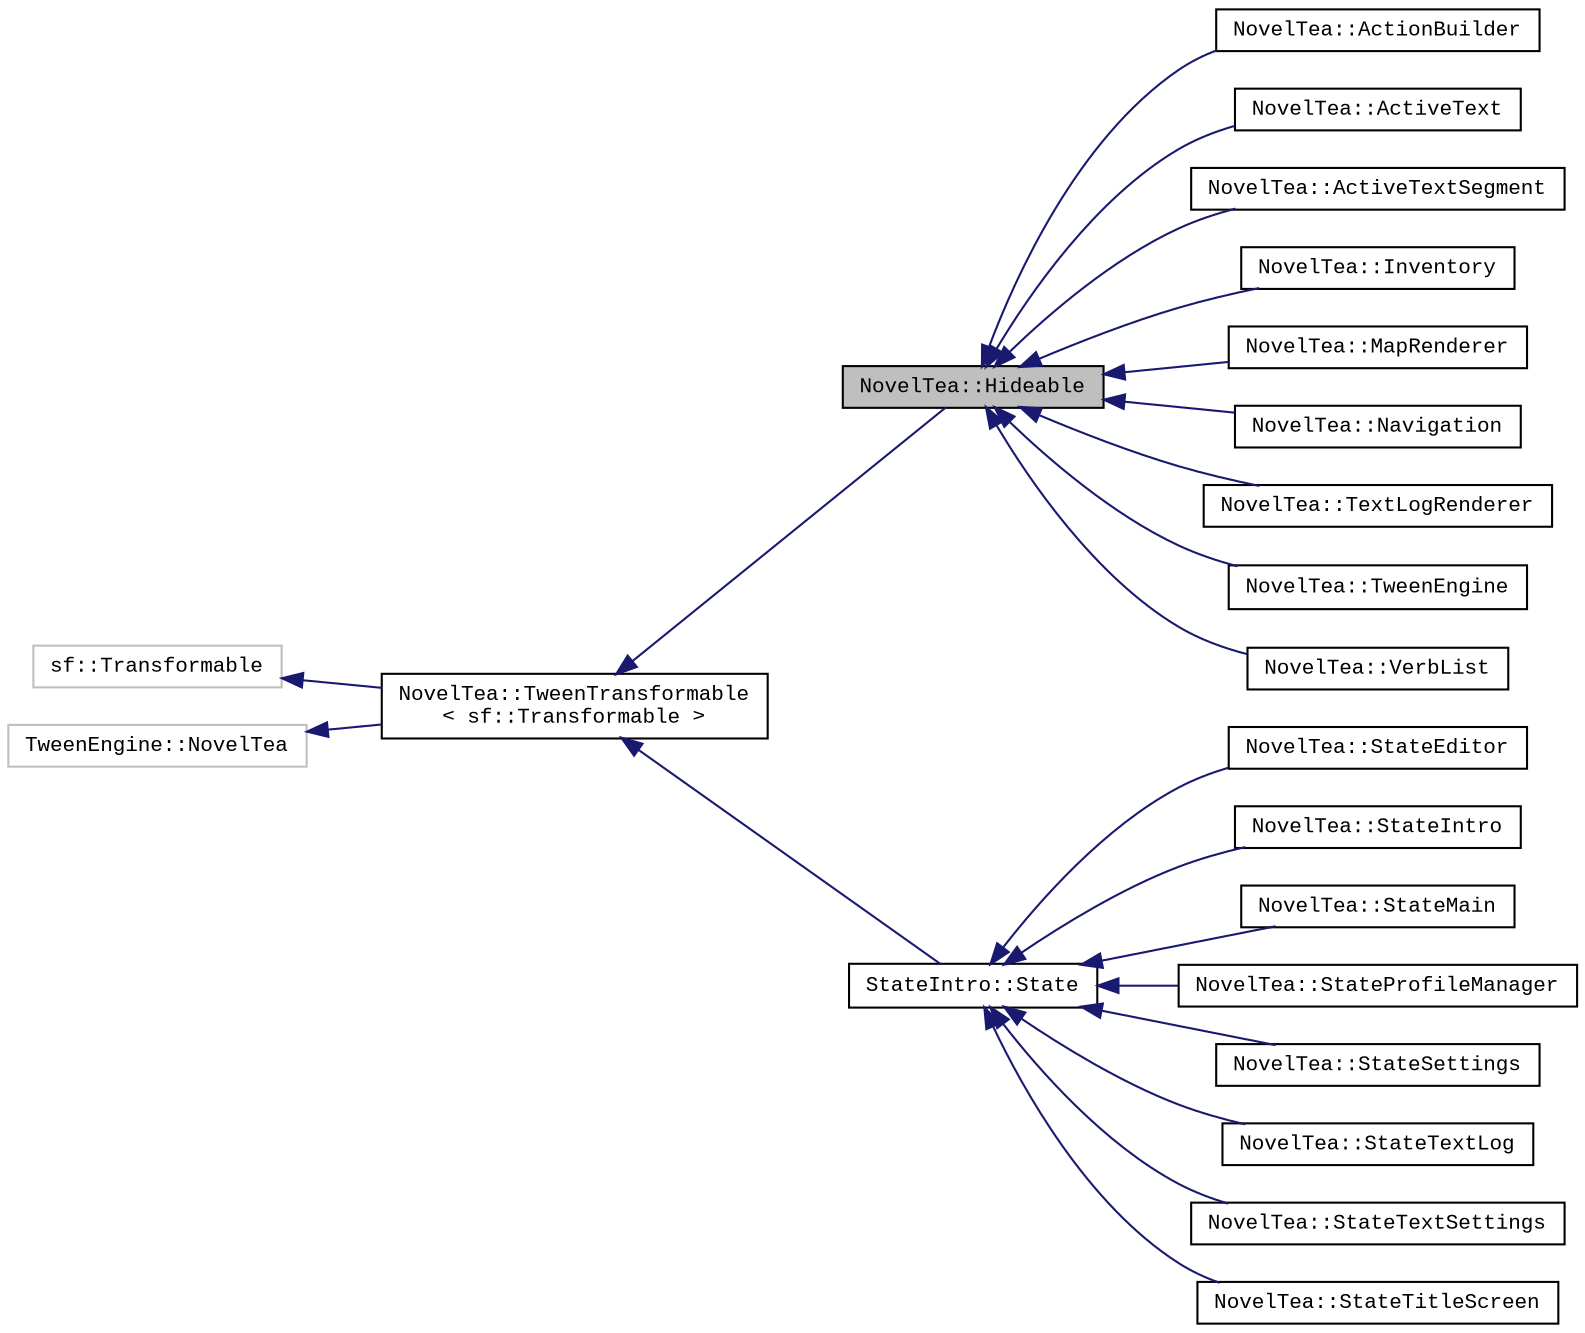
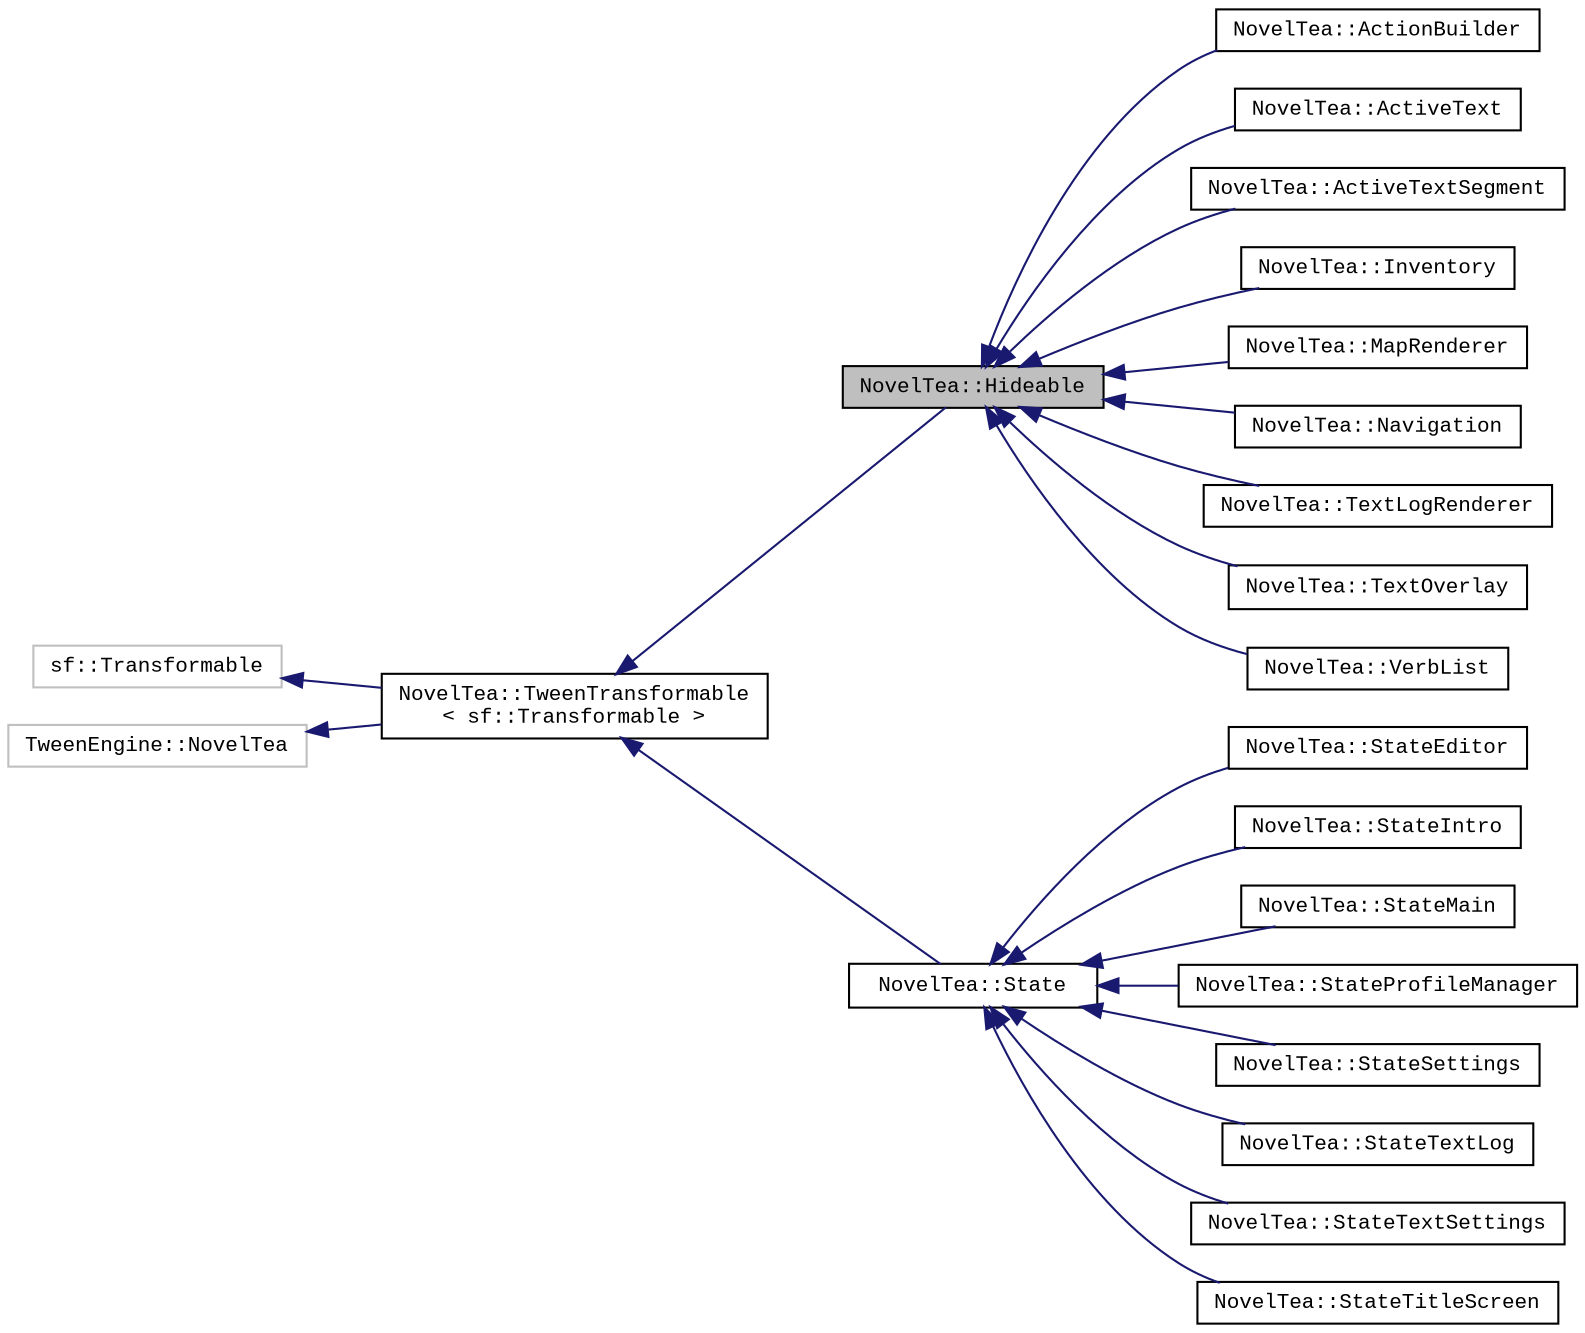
node "NovelTea::TweenEngine": label "NovelTea::TweenEngine" -> "NovelTea::TextOverlay"
node "StateIntro::State": label "StateIntro::State" -> "NovelTea::State"
